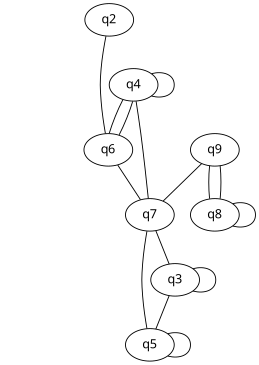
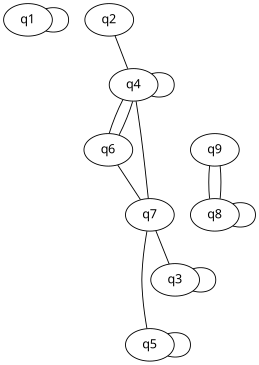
node "q1": added
edge "q2" -- "q6": now "q2" -- "q4"
edge "q9" -- "q7": removed
edge "q3" -- "q5": removed
